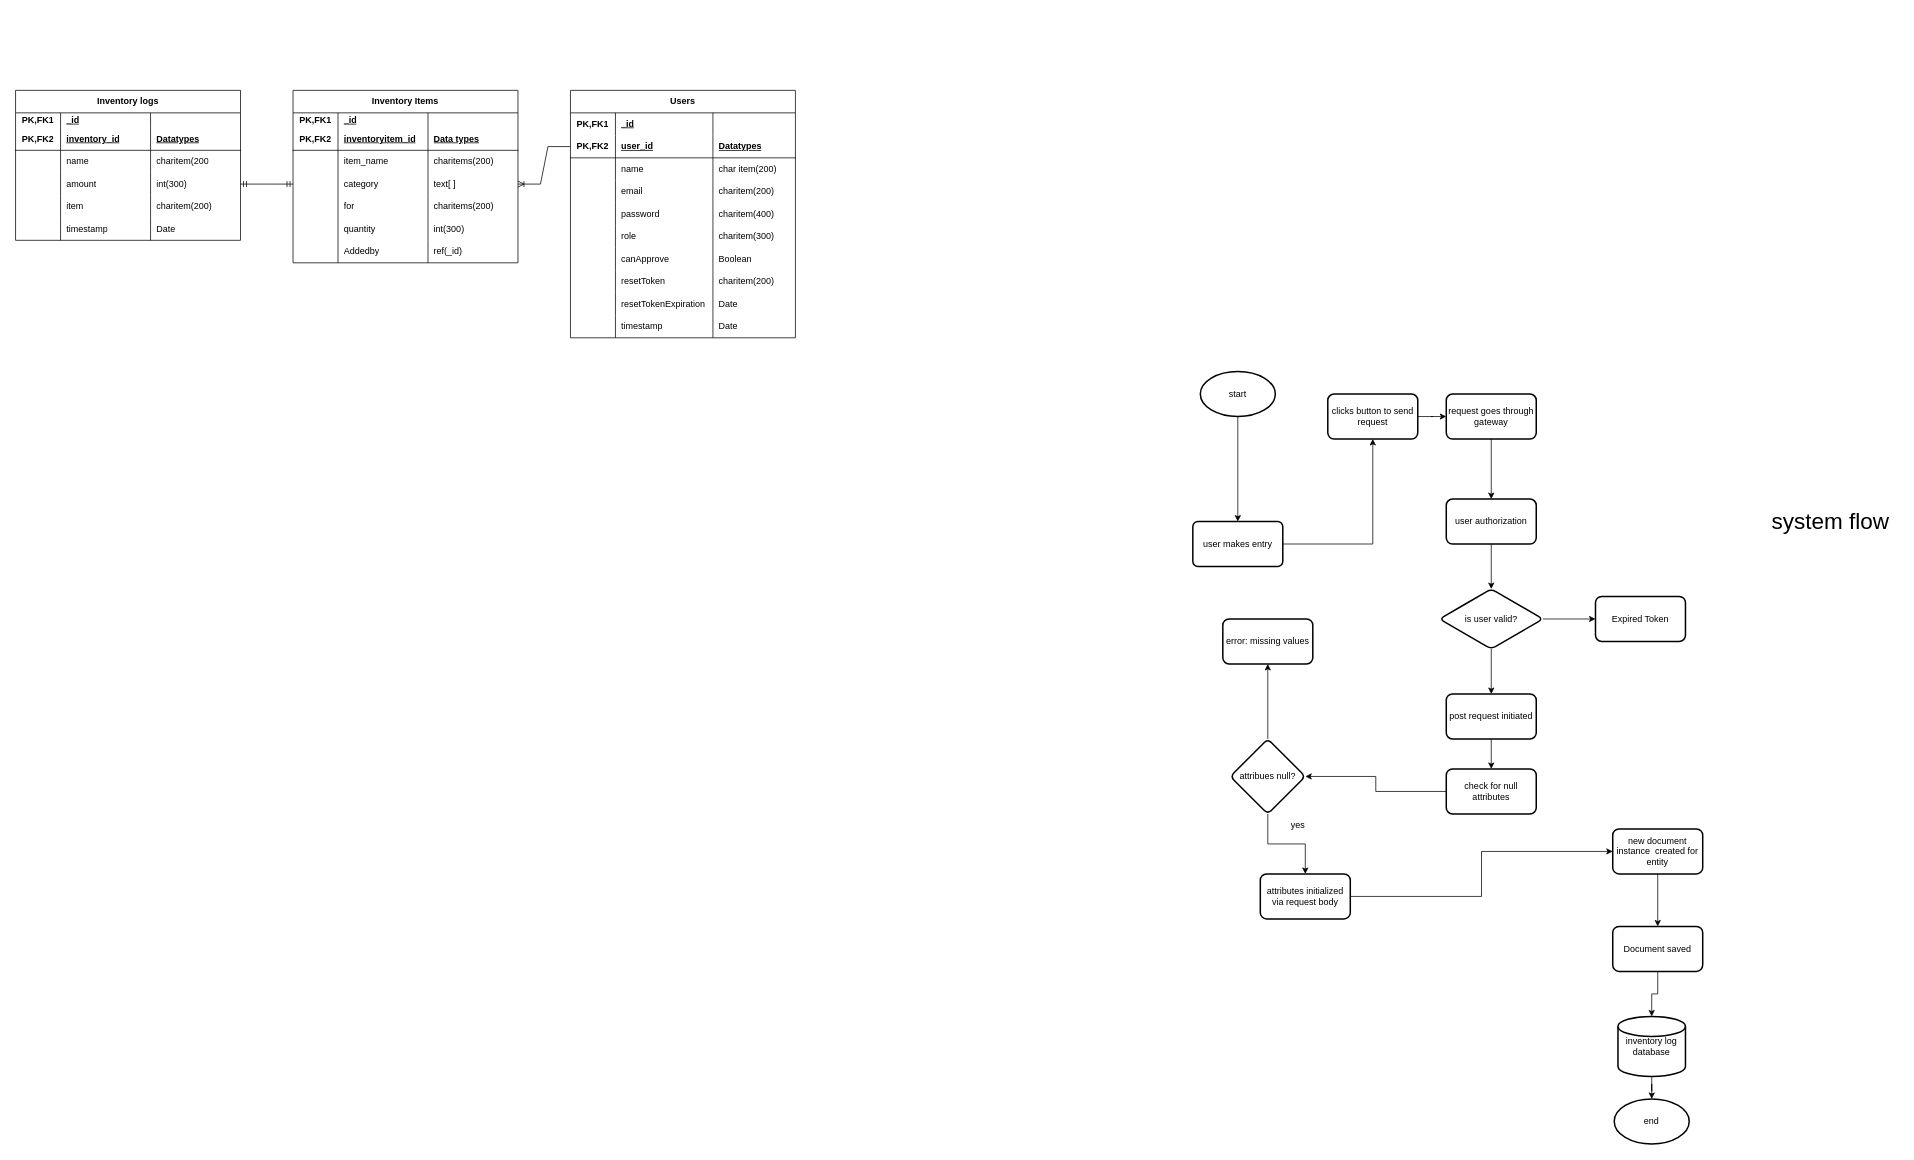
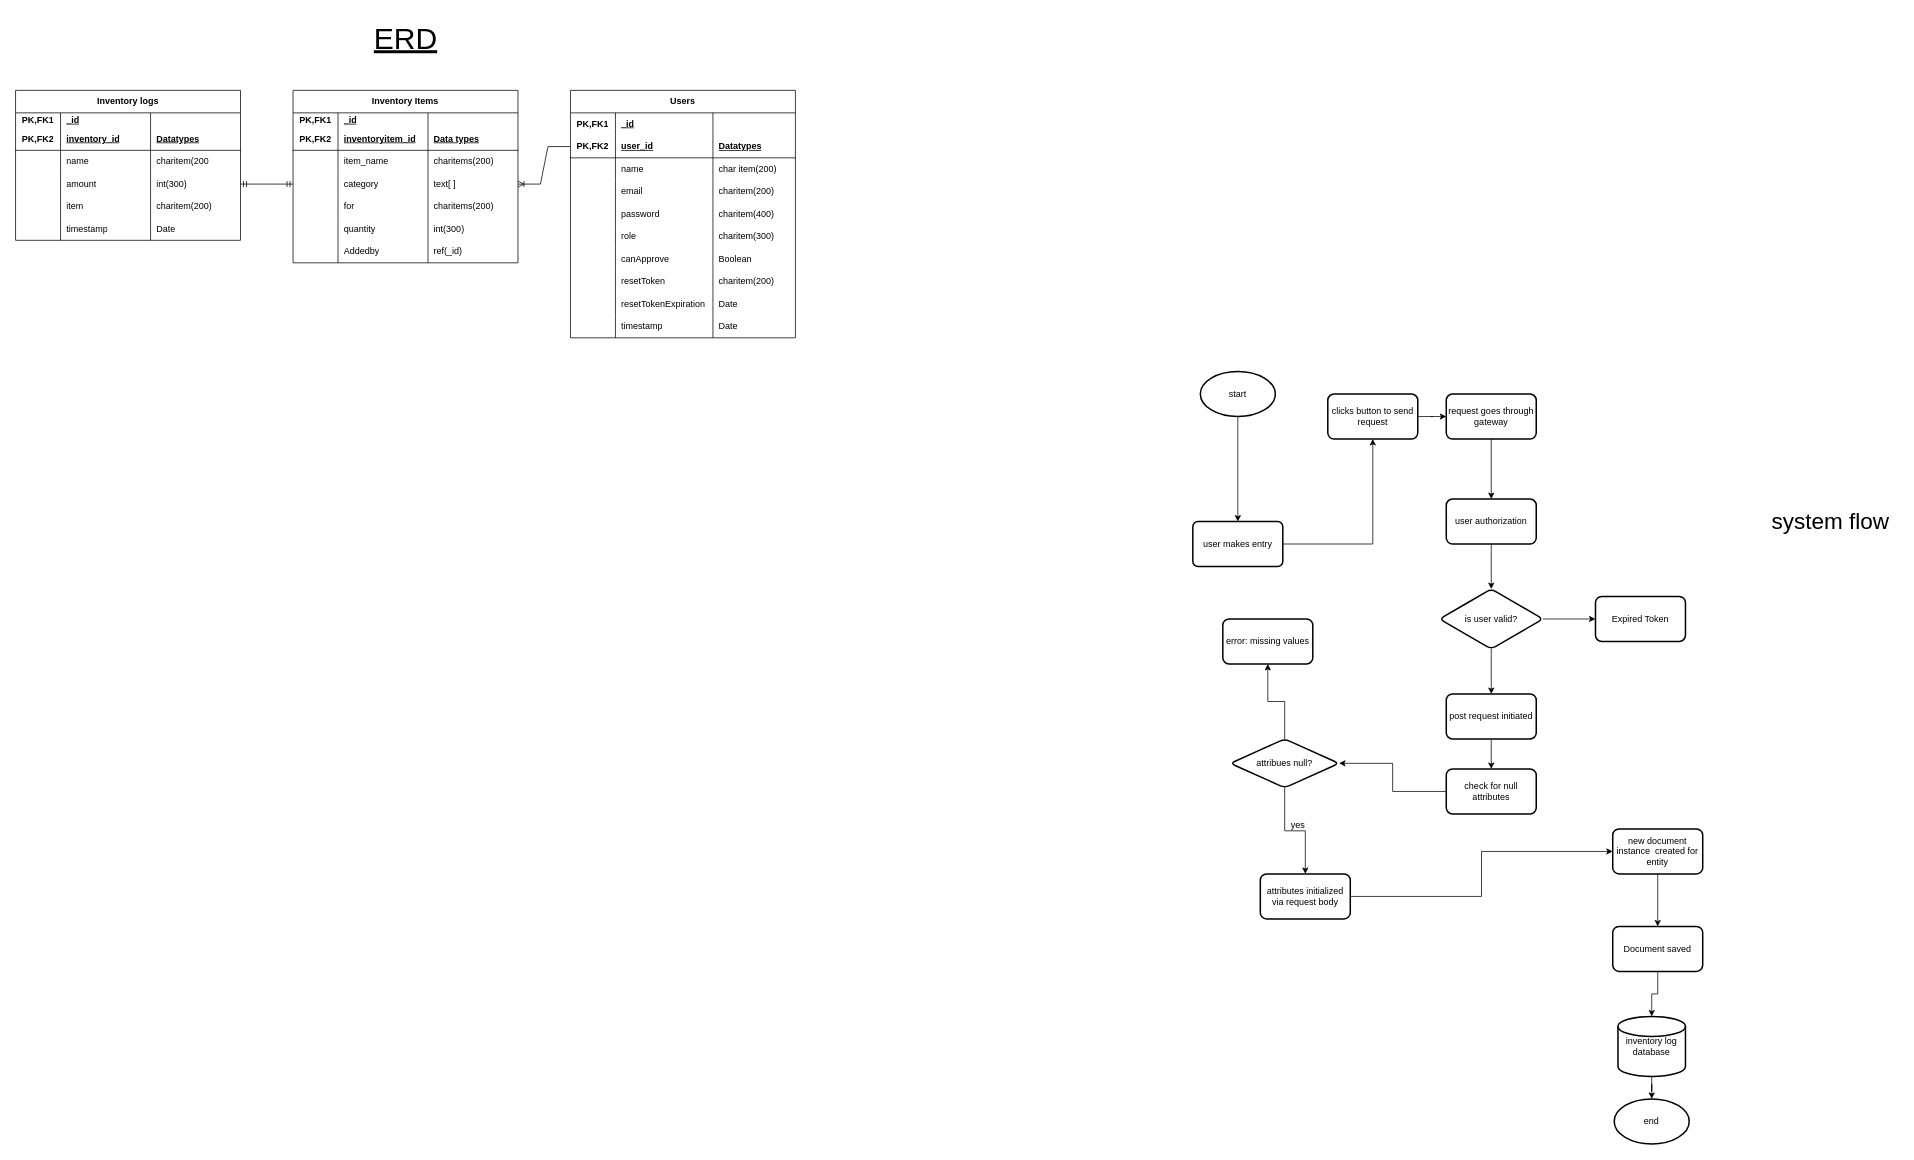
node "ERD": added
node "attribues null?": size 75x75 -> 109x49
